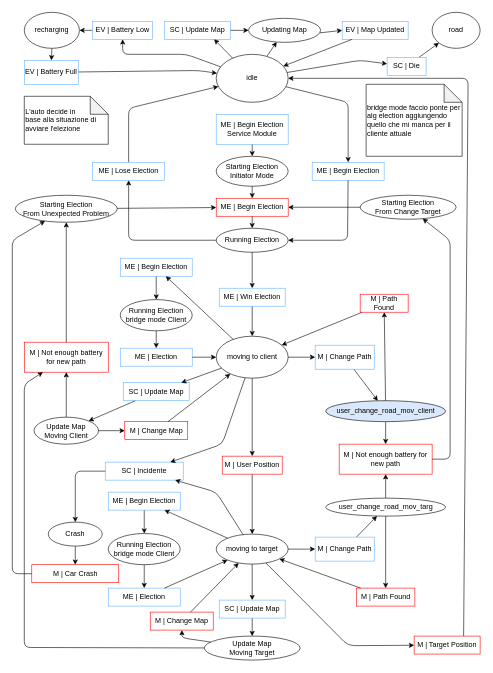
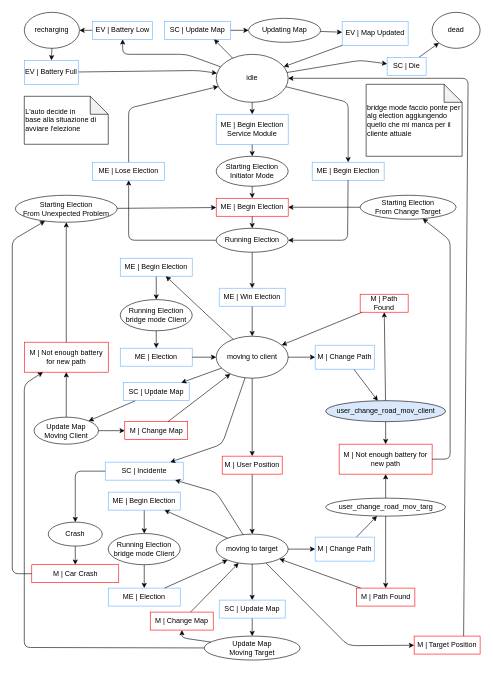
node "EV | Map Updated": size 66x18 -> 66x24
node "road": label "road" -> "dead"
edge "idle" -> "Updating Map": now "idle" -> "ME | Begin Election Service Module"
